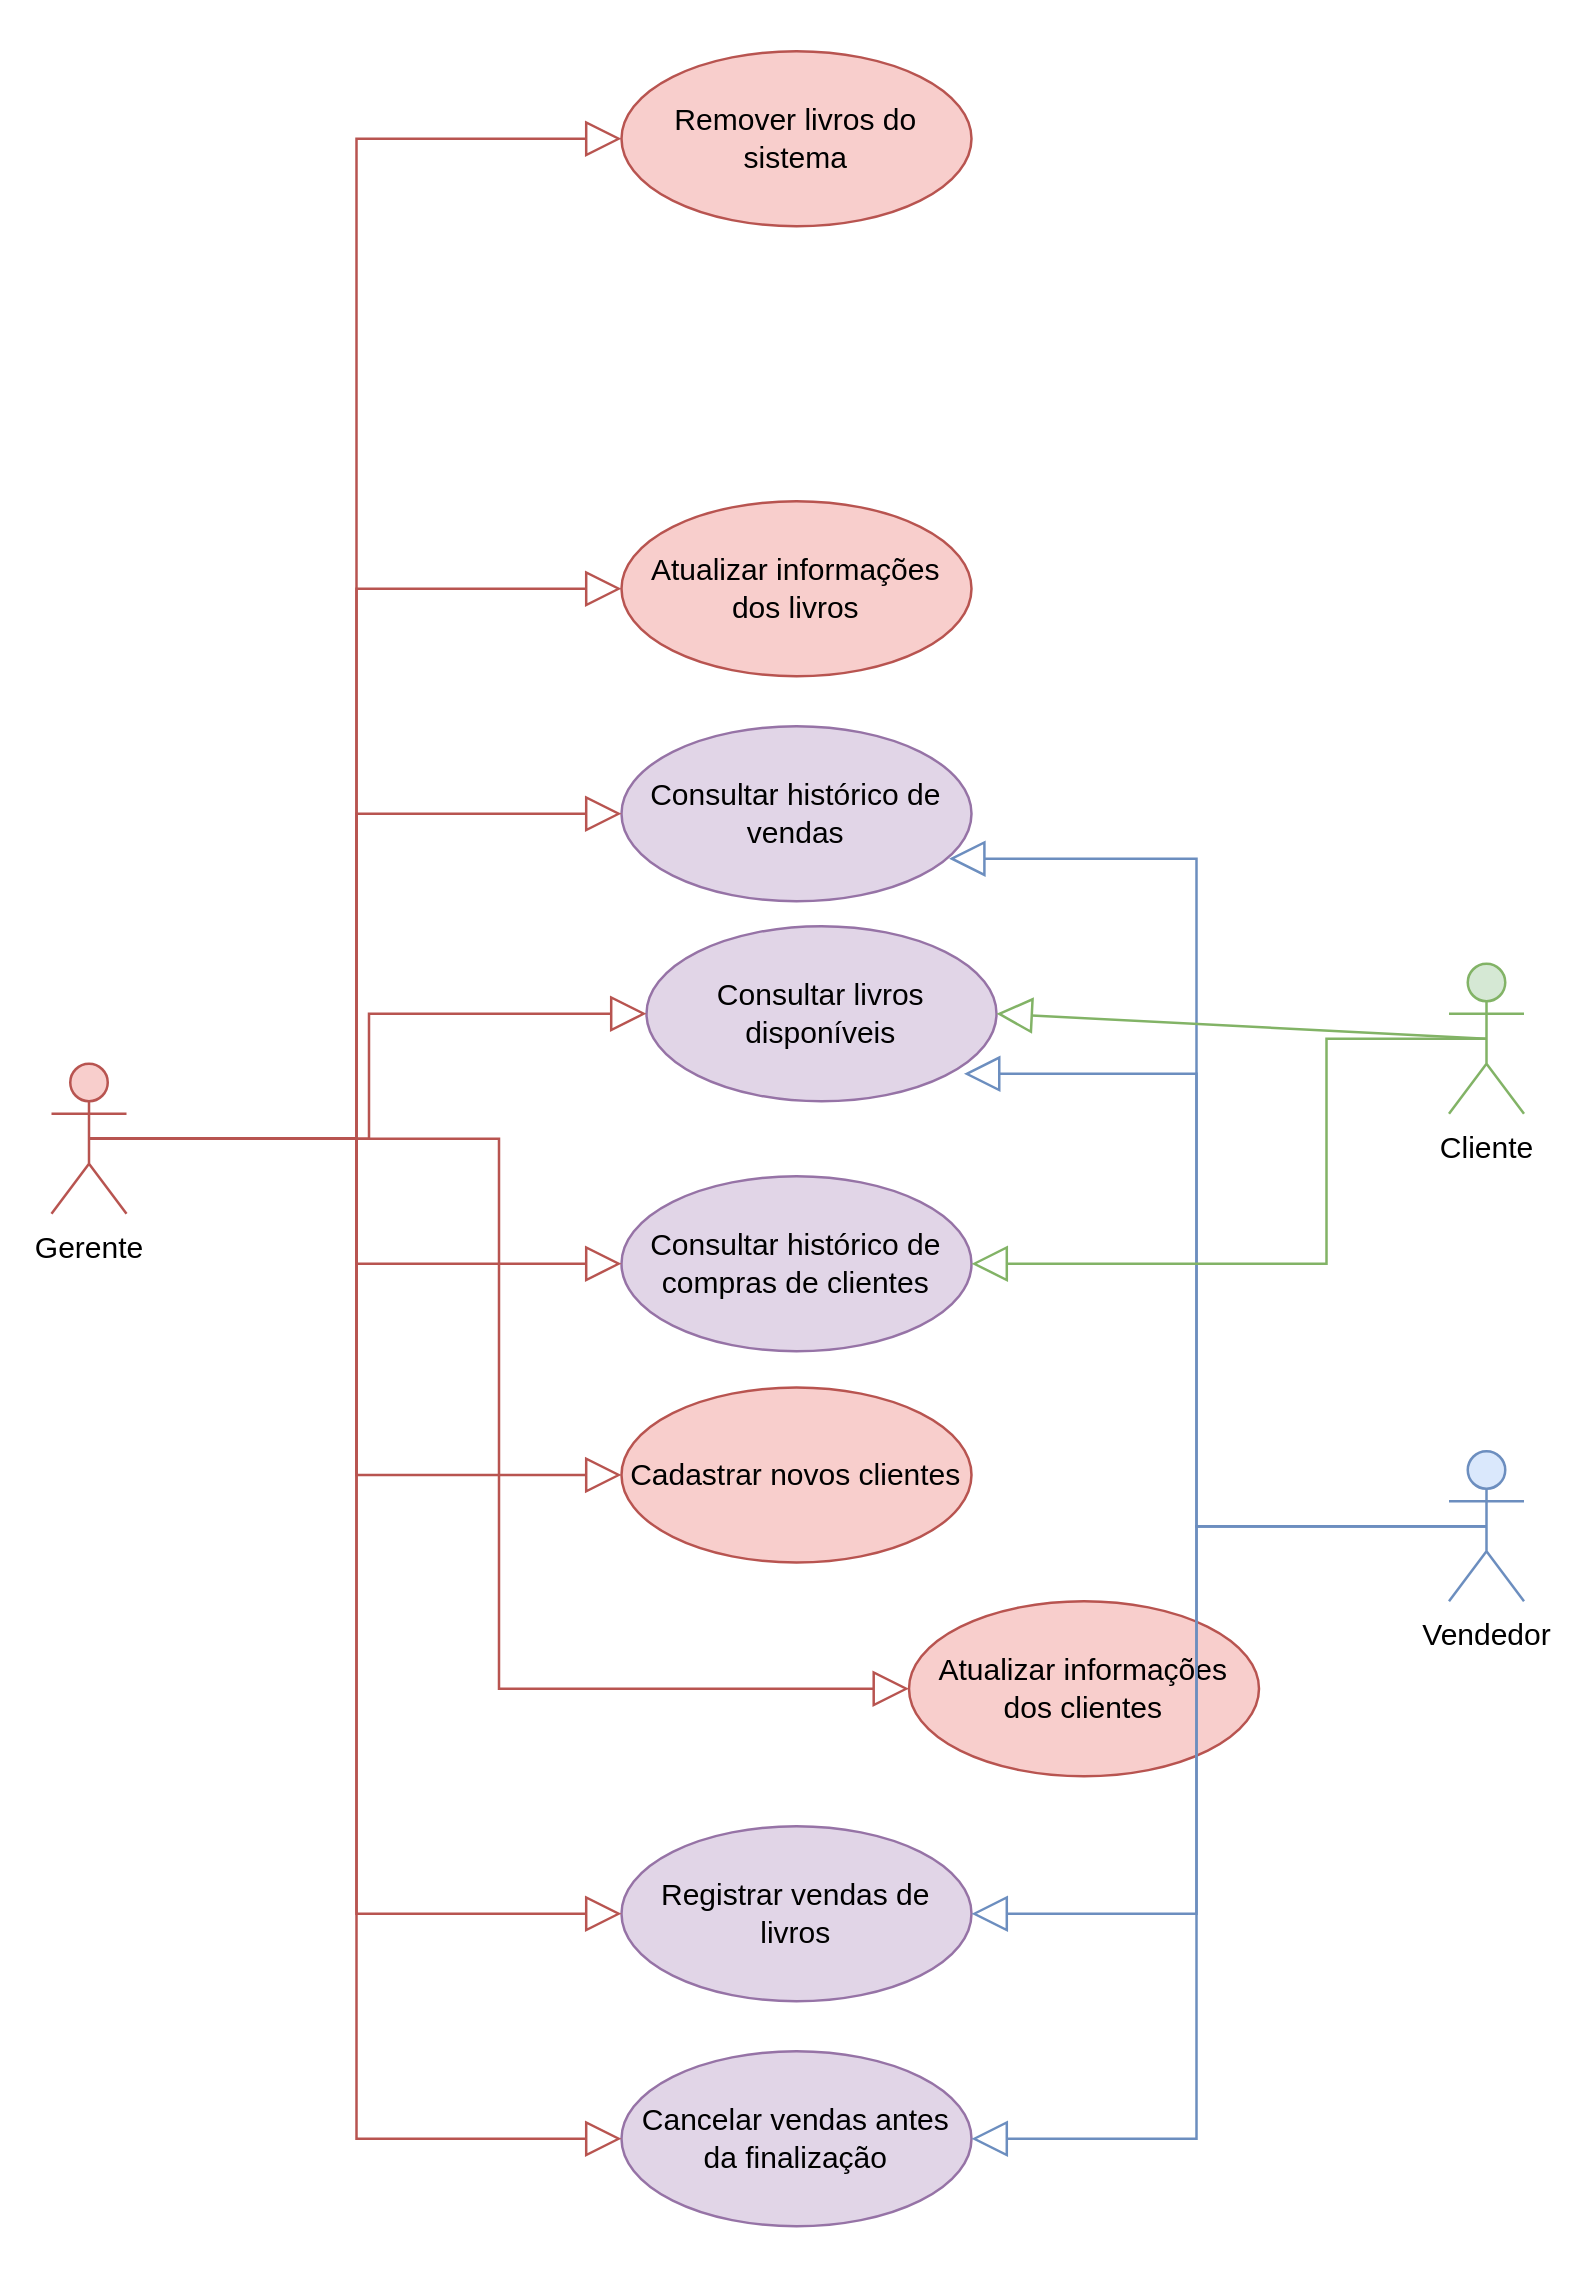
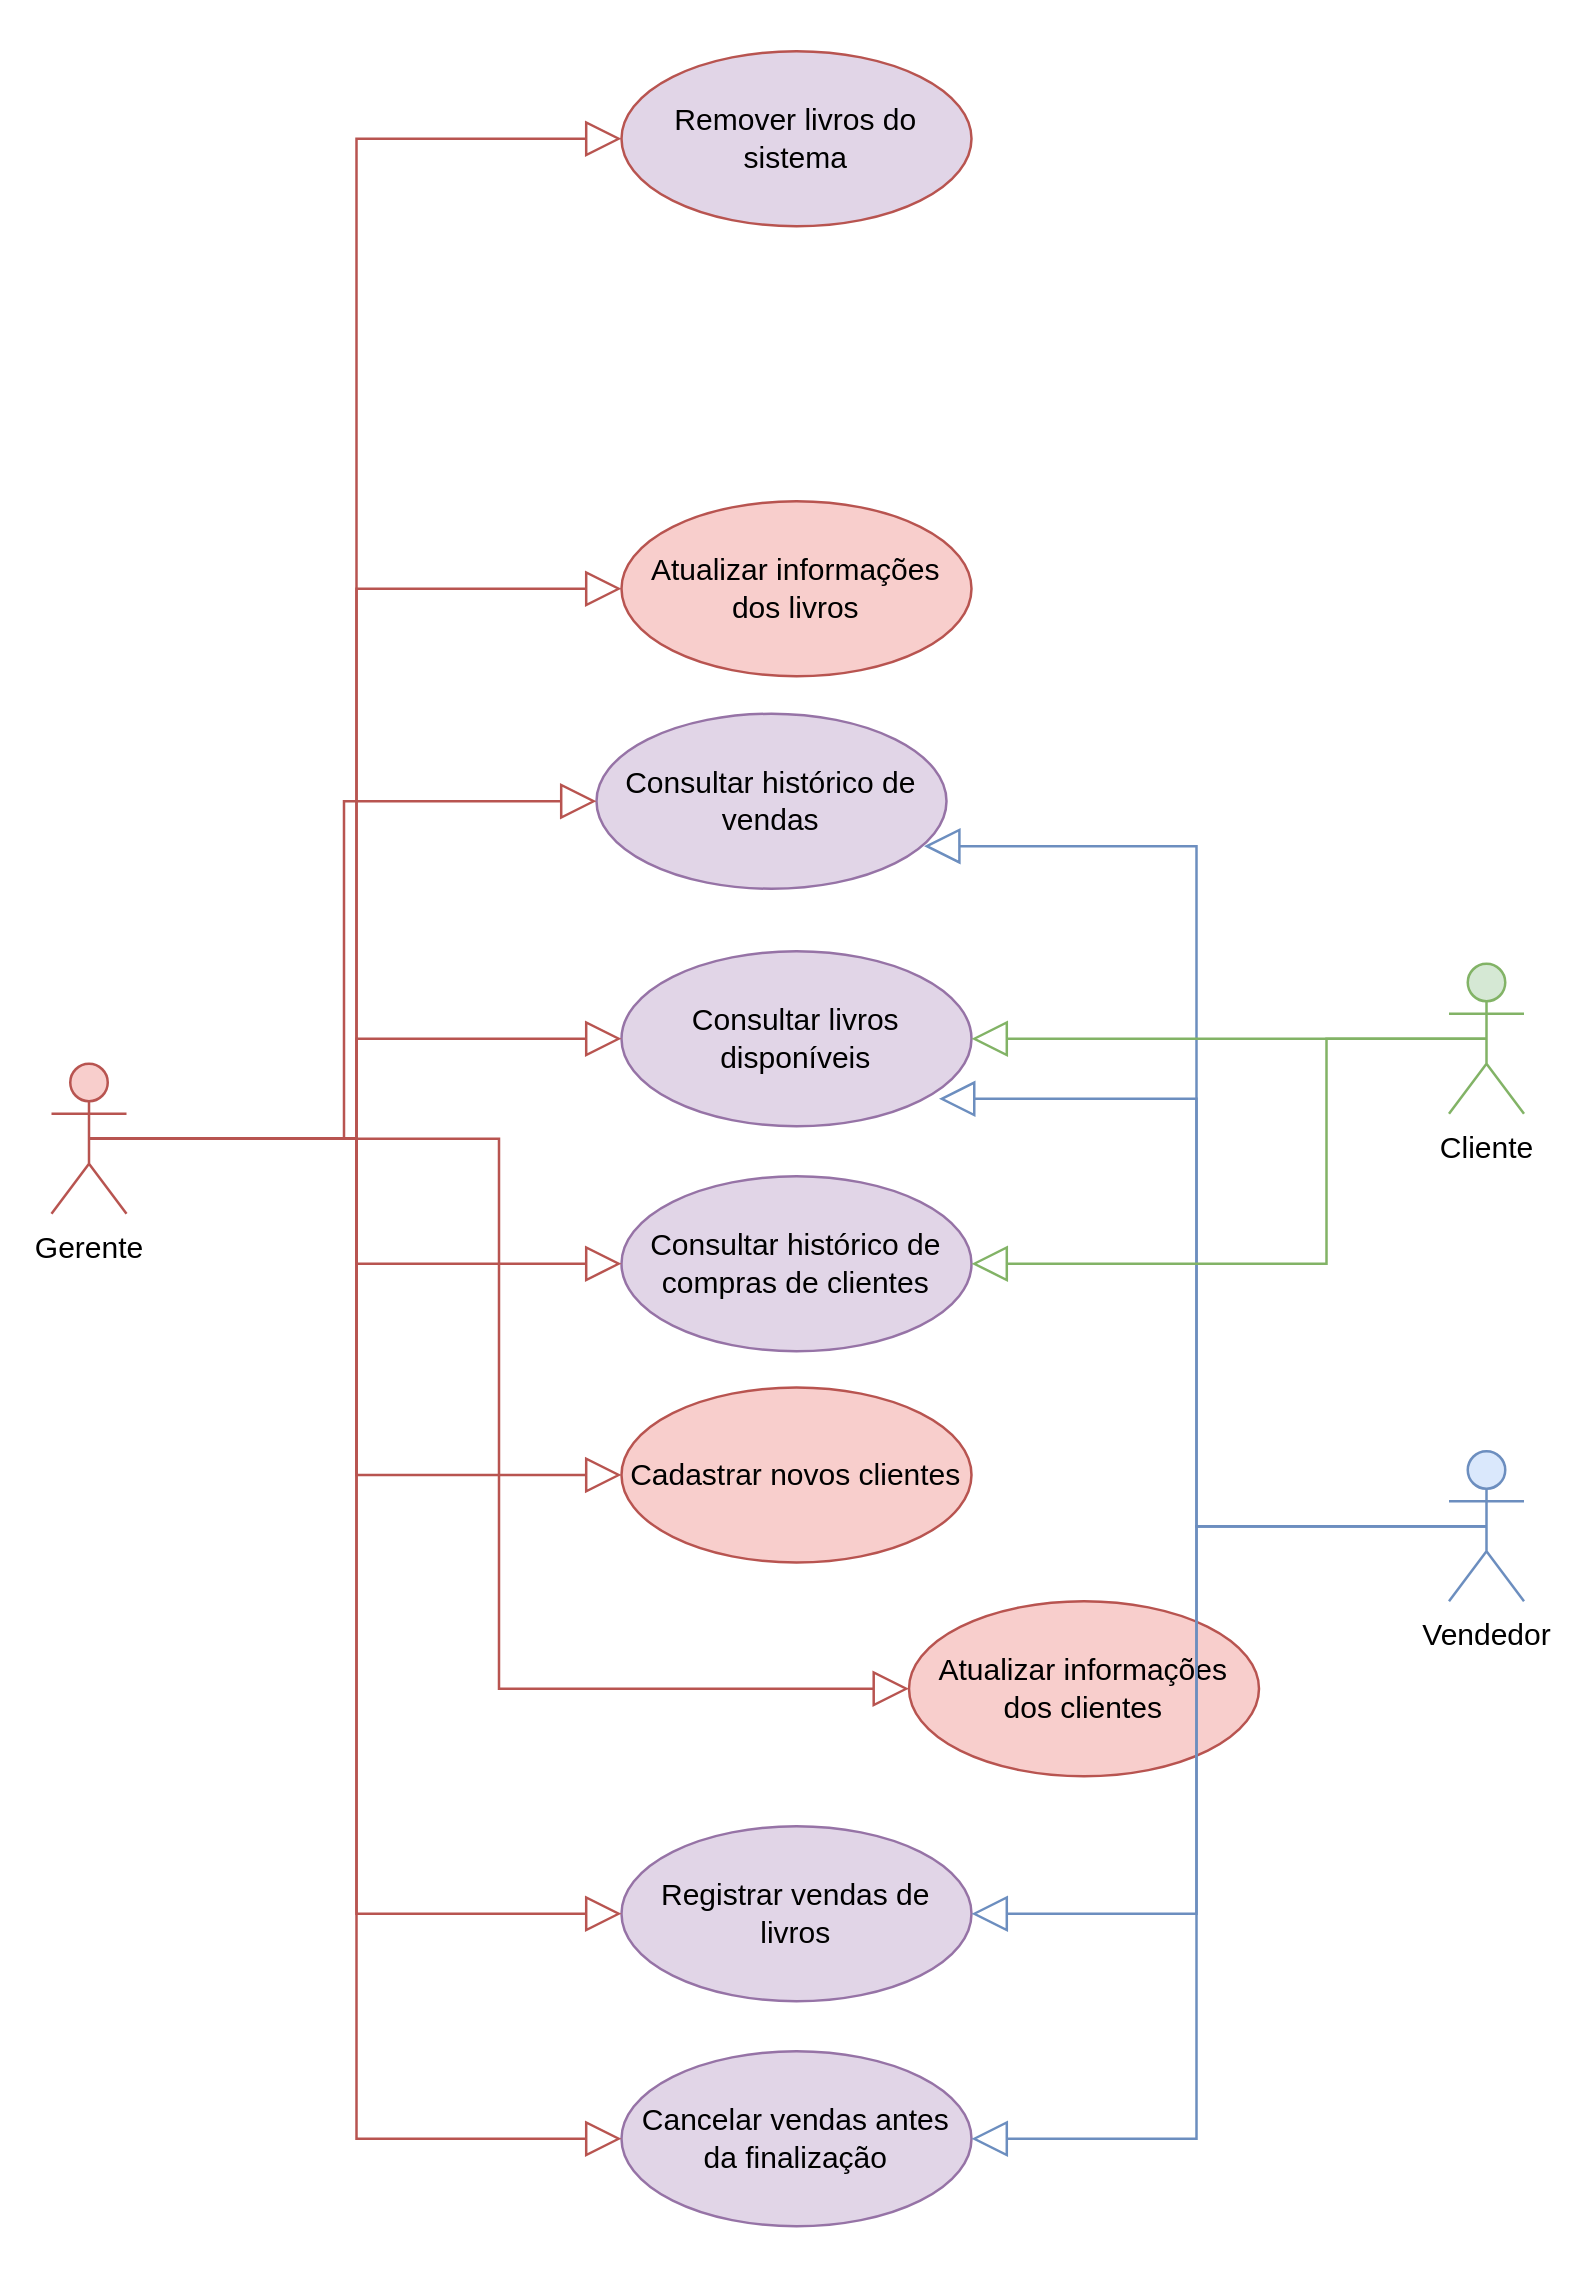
node "Remover livros do sistema": fillcolor #f8cecc -> #e1d5e7
node "Consultar histórico de vendas": moved (796, 814) -> (771, 801)
node "Consultar livros disponíveis": moved (821, 1014) -> (796, 1039)
